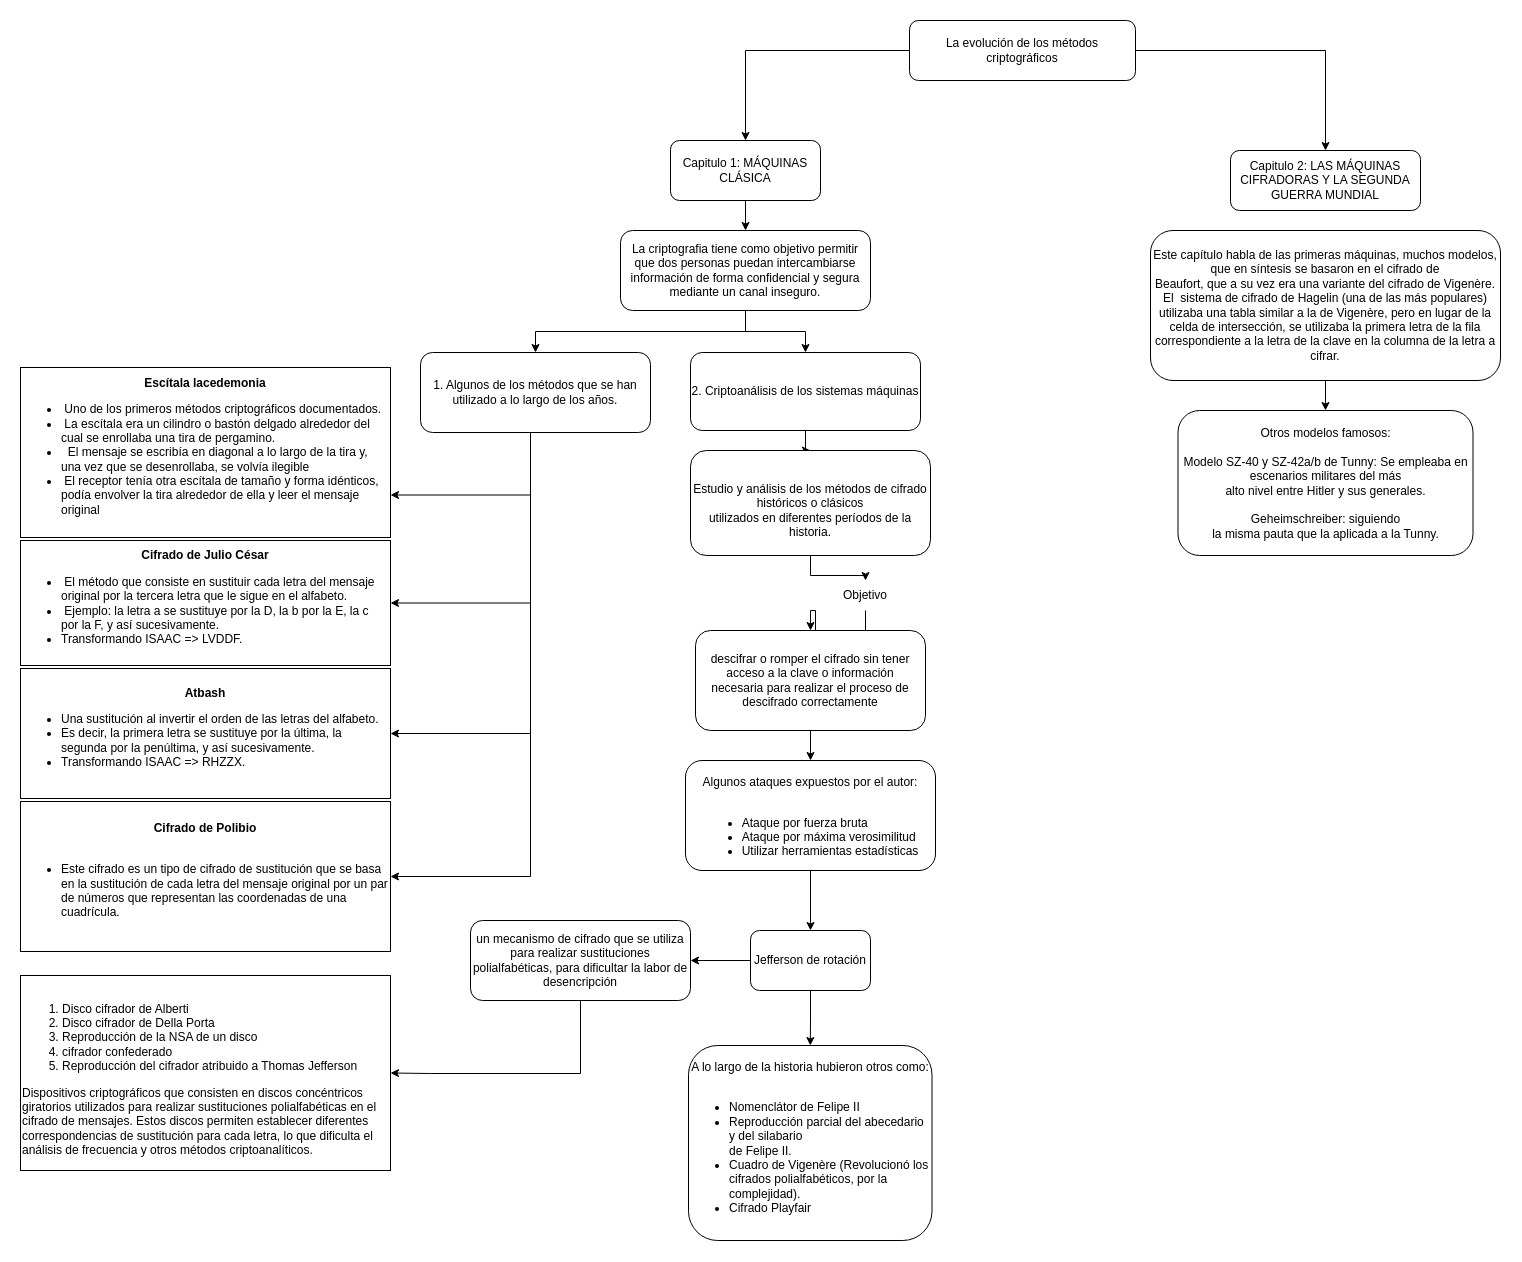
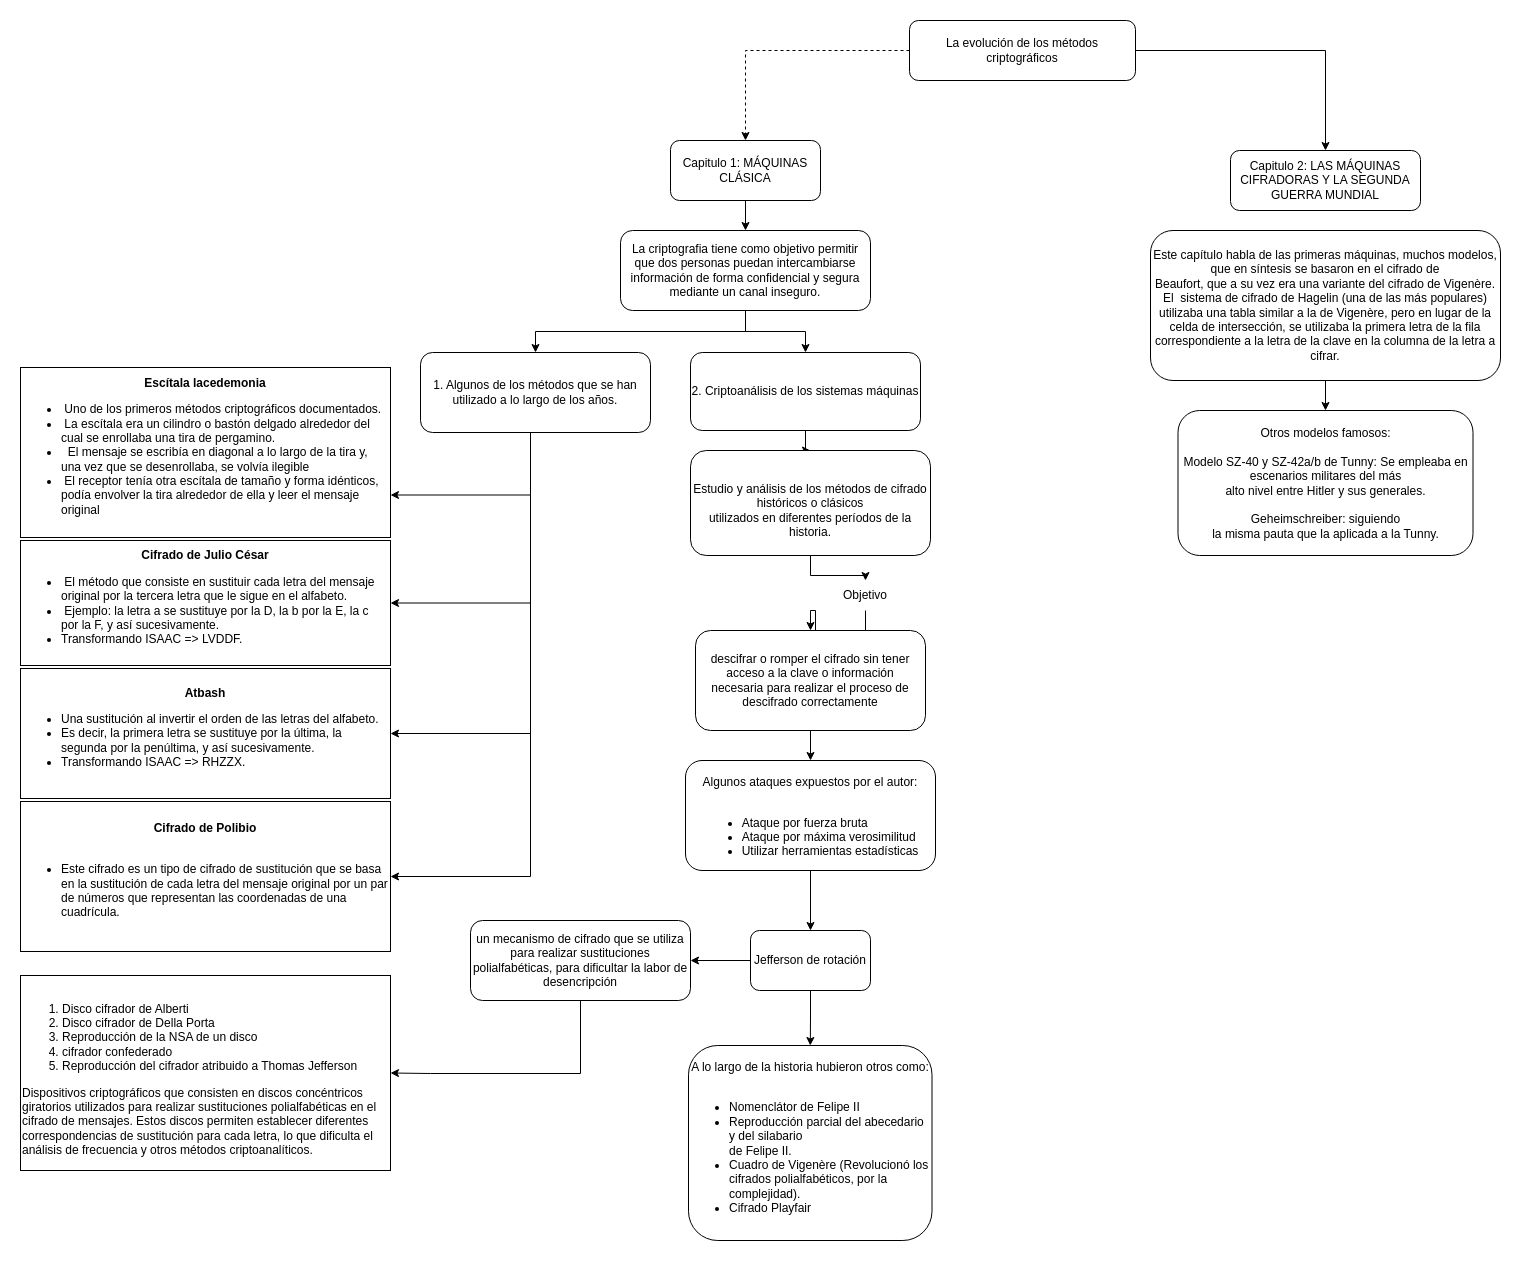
edge "La evolución de los métodos criptográficos" -> "Capitulo 1: MÁQUINAS CLÁSICA": style solid -> dashed
